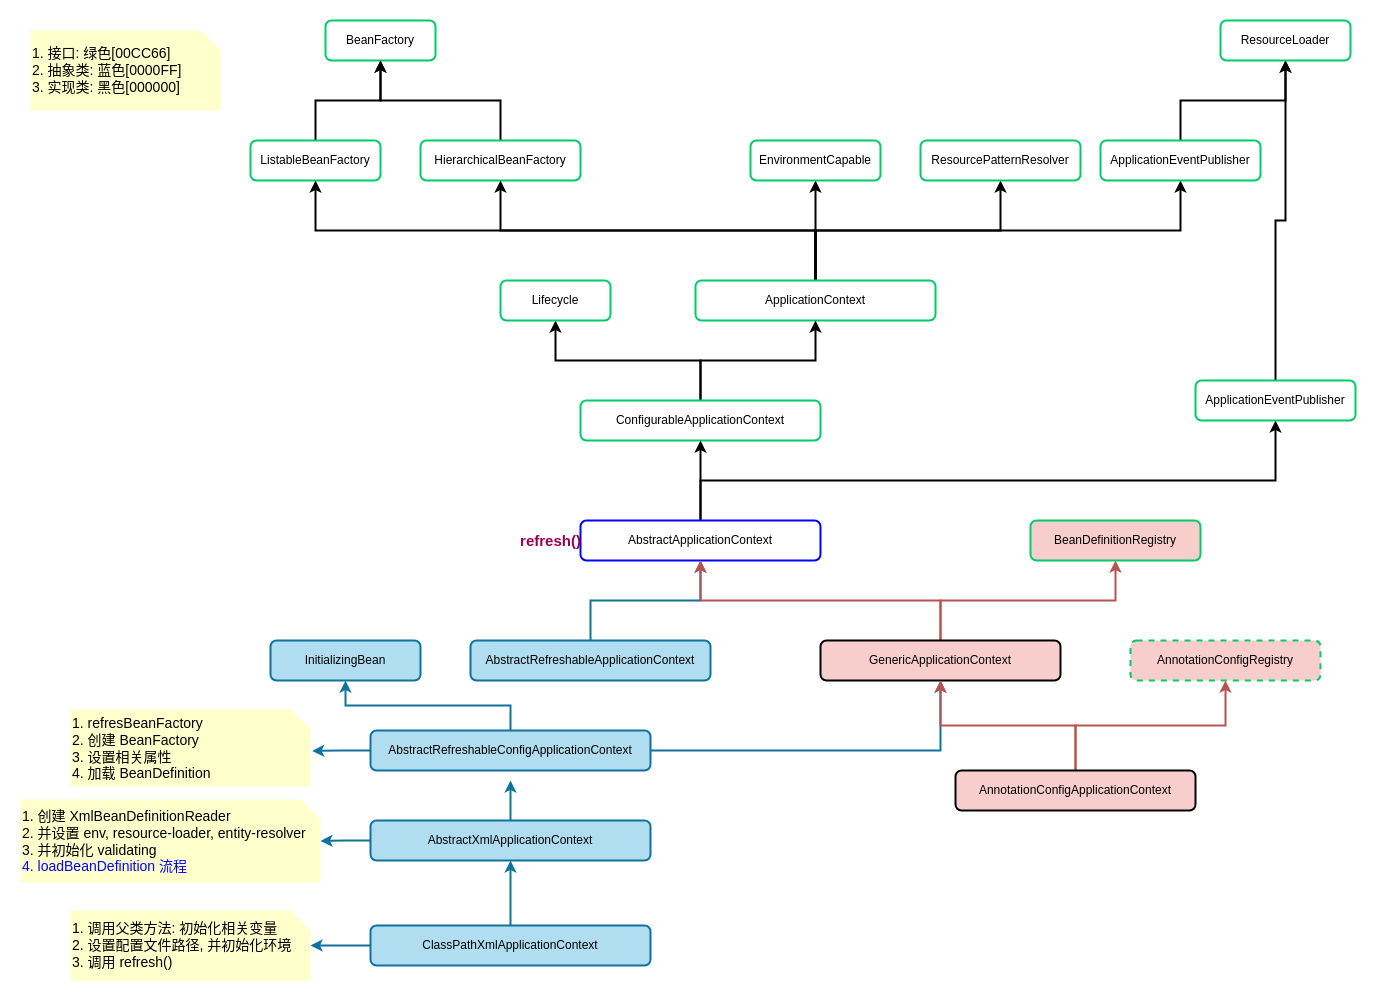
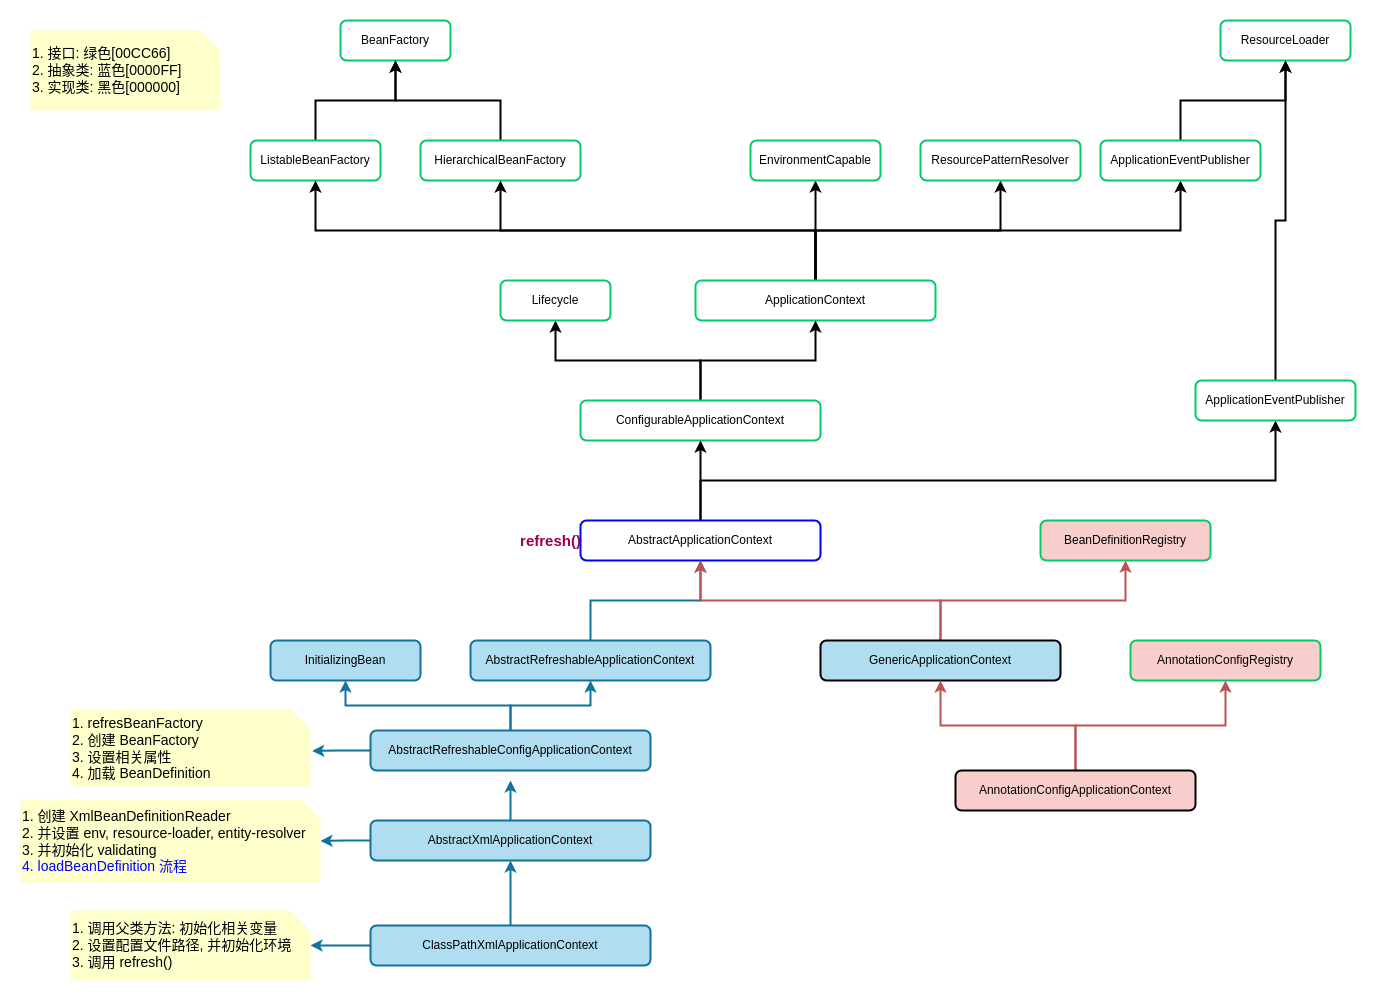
node "BeanFactory": moved (381, 41) -> (396, 41)
node "BeanDefinitionRegistry": moved (1116, 541) -> (1126, 541)
node "GenericApplicationContext": fillcolor #f8cecc -> #b1ddf0
node "AnnotationConfigRegistry": style dashed -> solid
edge "AbstractRefreshableConfigApplicationContext" -> "GenericApplicationContext": now "AbstractRefreshableConfigApplicationContext" -> "AbstractRefreshableApplicationContext"
